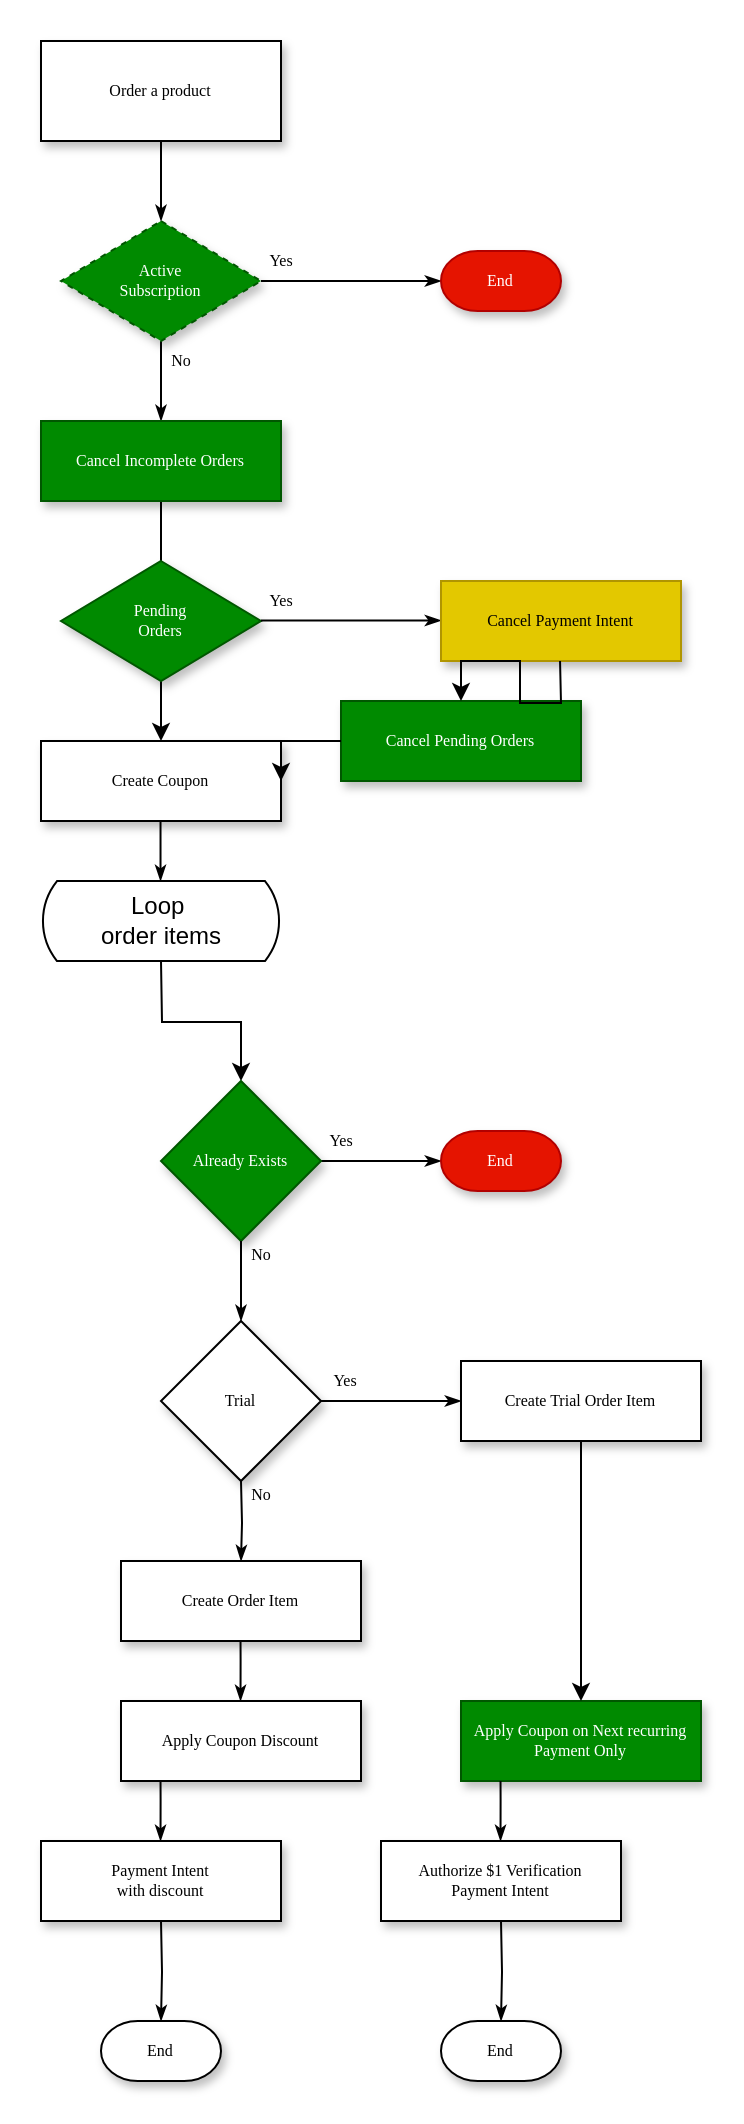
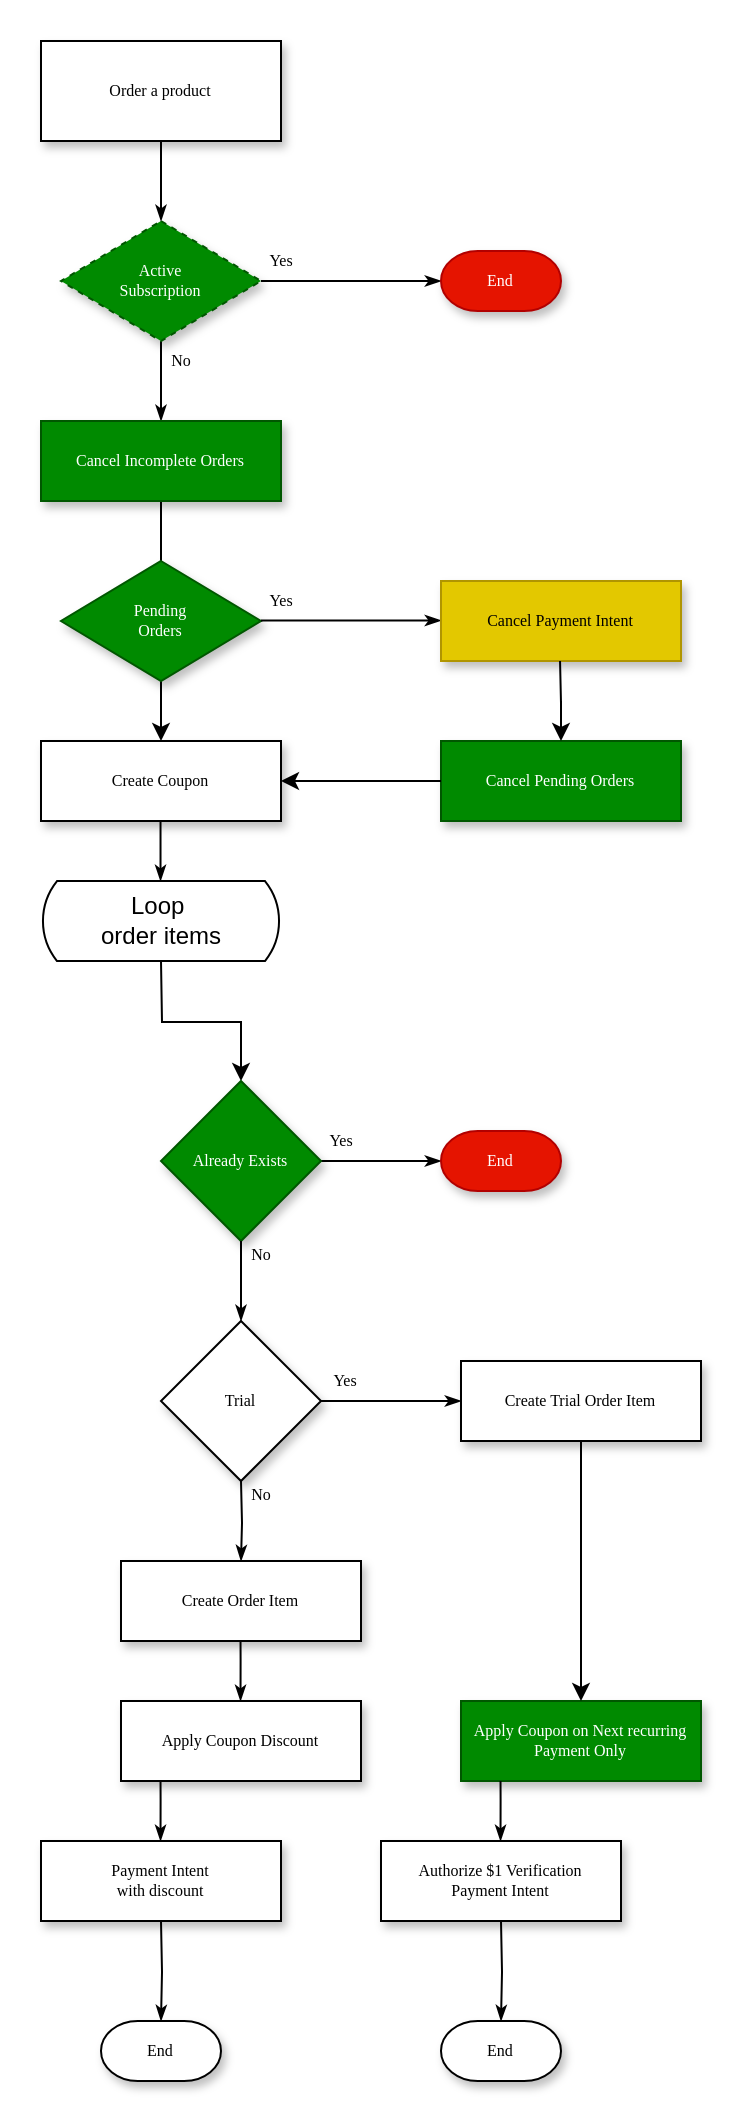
node "Cancel Pending Orders": moved (461, 741) -> (561, 781)
